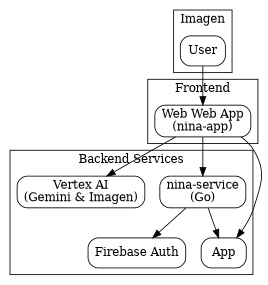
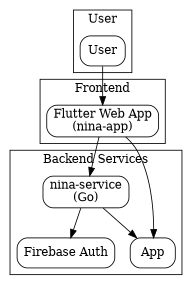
cluster "Imagen": label "Imagen" -> "User"
node "Web Web App (nina-app)": label "Web Web App (nina-app)" -> "Flutter Web App (nina-app)"
node "Vertex AI (Gemini & Imagen)": removed
